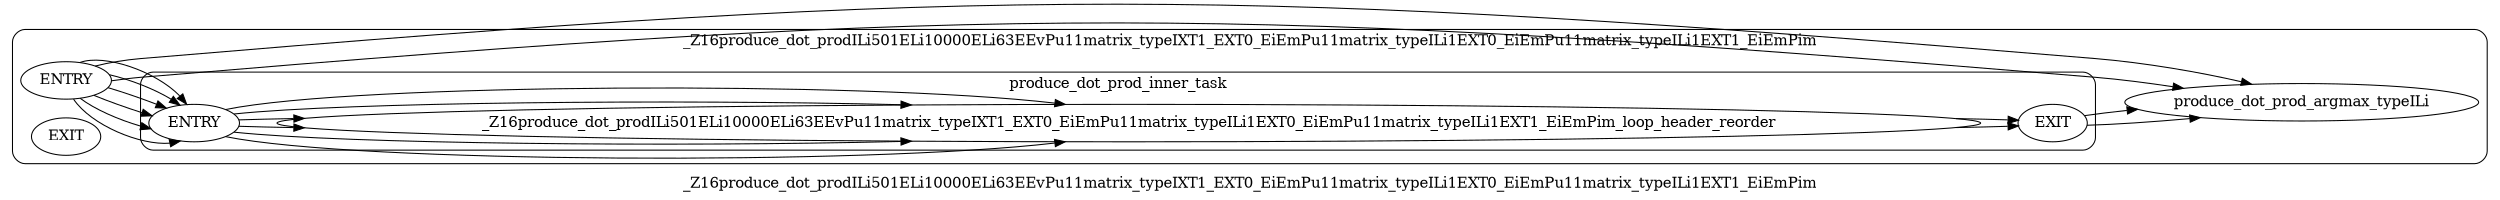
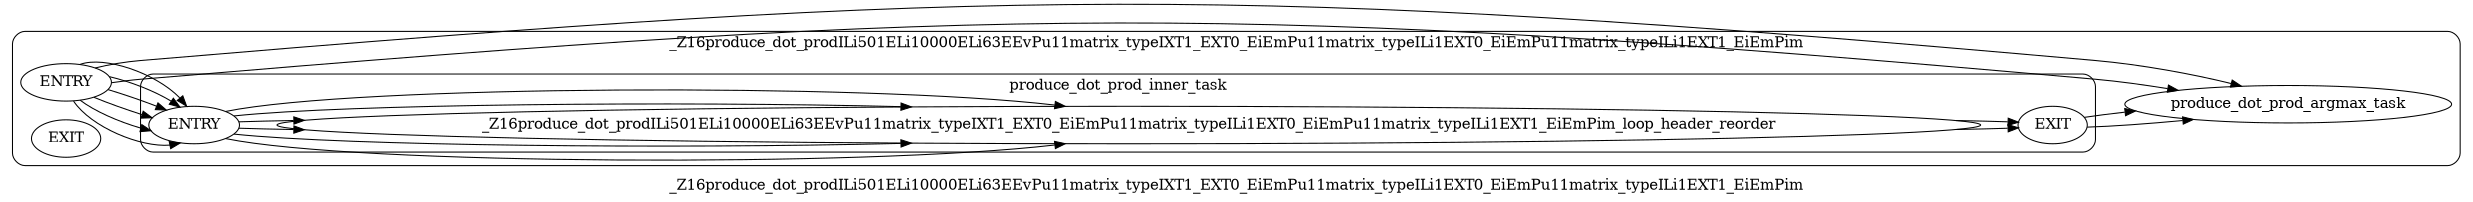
node "produce_dot_prod_argmax_typeILi": label "produce_dot_prod_argmax_typeILi" -> "produce_dot_prod_argmax_task"
